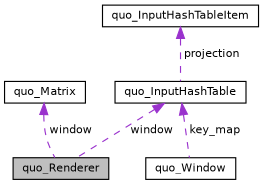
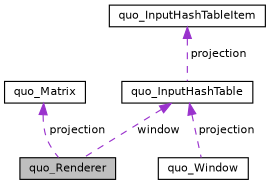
edge "quo_Renderer" -> "quo_Matrix": label " window" -> " projection"
edge "quo_Window" -> "quo_InputHashTable": label " key_map" -> " projection"
